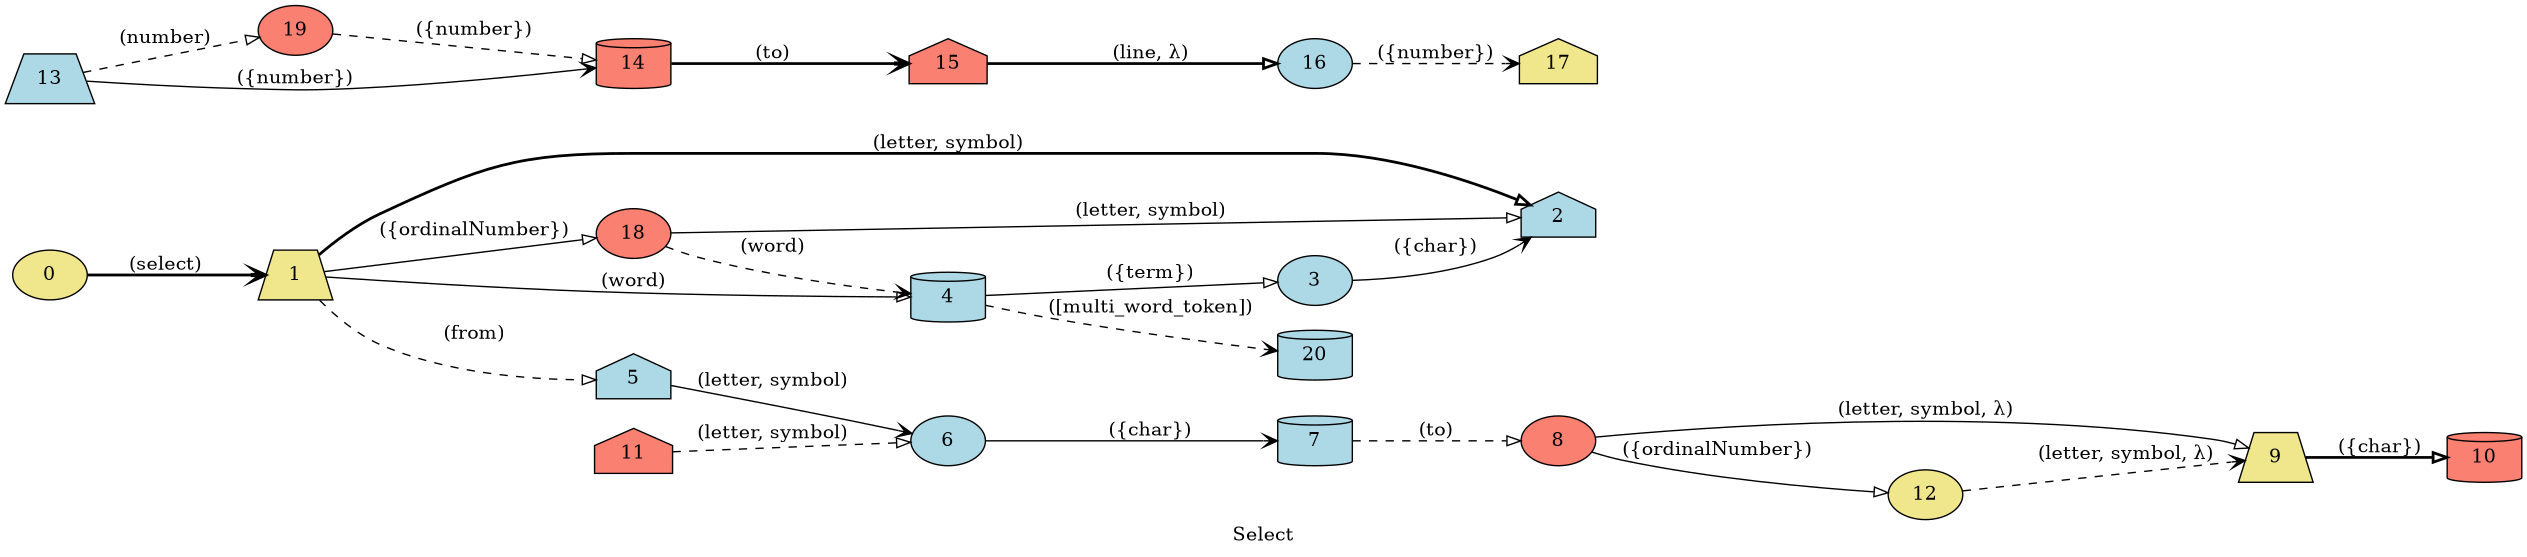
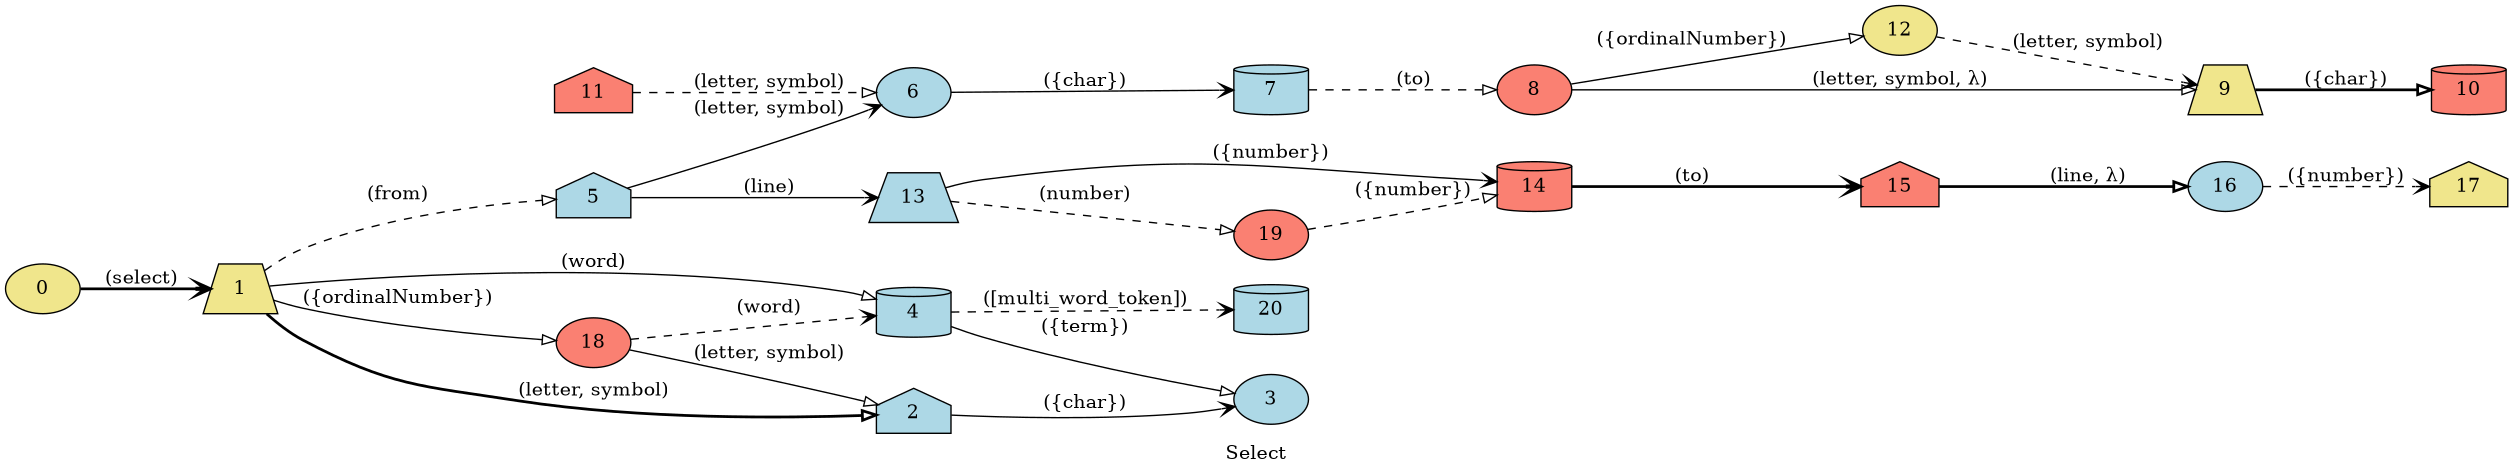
edge "5" -> "13": added, label "(line)"
edge "3" -> "2": reversed
edge "12" -> "9": label "(letter, symbol, λ)" -> "(letter, symbol)"
